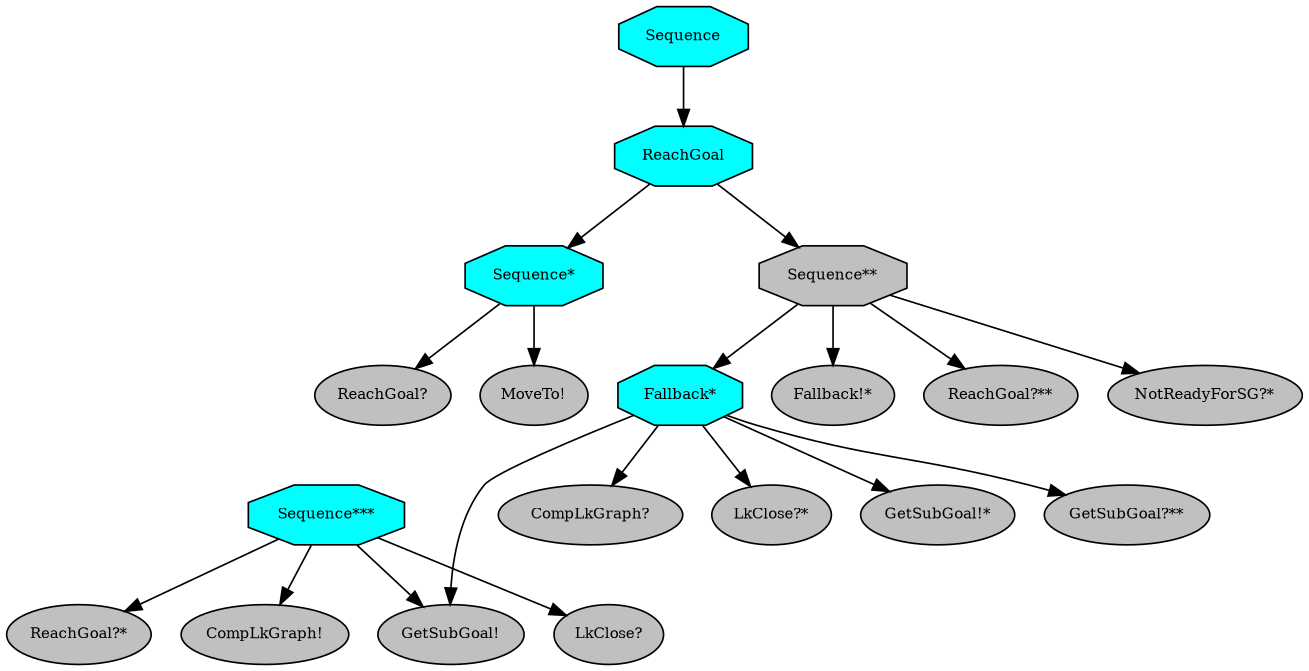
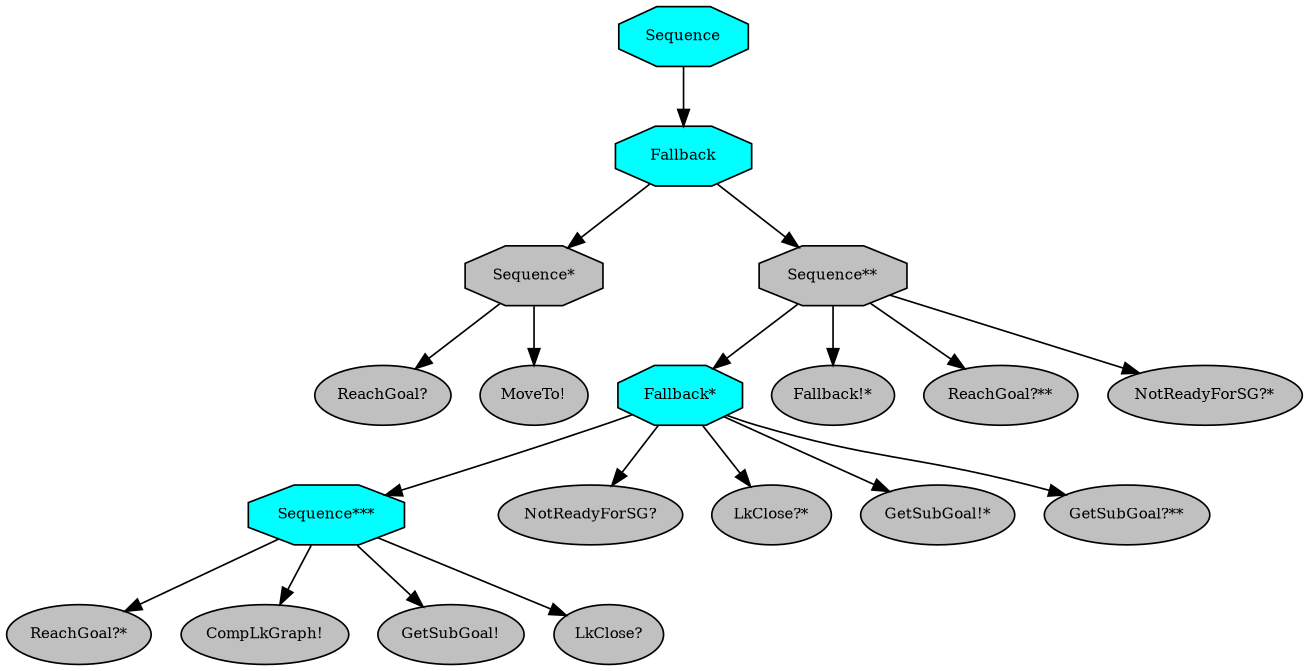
node "ReachGoal": label "ReachGoal" -> "Fallback"
node "Sequence*": fillcolor cyan -> gray
edge "Fallback*" -> "GetSubGoal!": now "Fallback*" -> "Sequence***"
node "CompLkGraph?": label "CompLkGraph?" -> "NotReadyForSG?"
